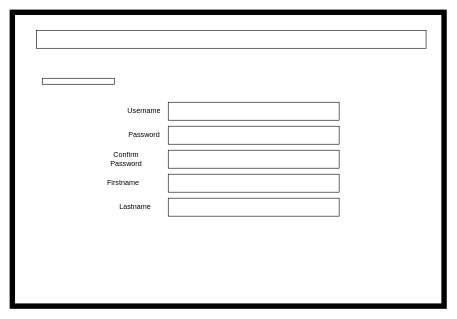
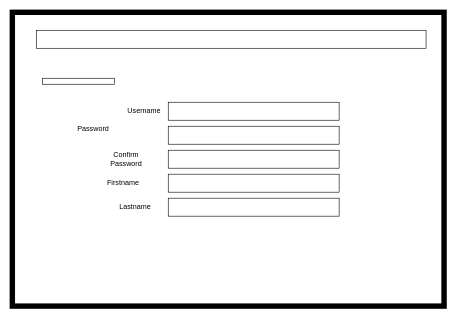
node "Password": moved (144, 135) -> (93, 129)
